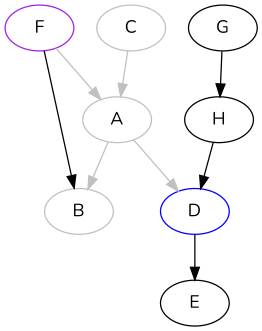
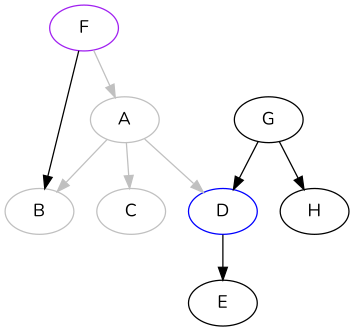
edge "C" -> "A": reversed
edge "H" -> "D": now "G" -> "D"
